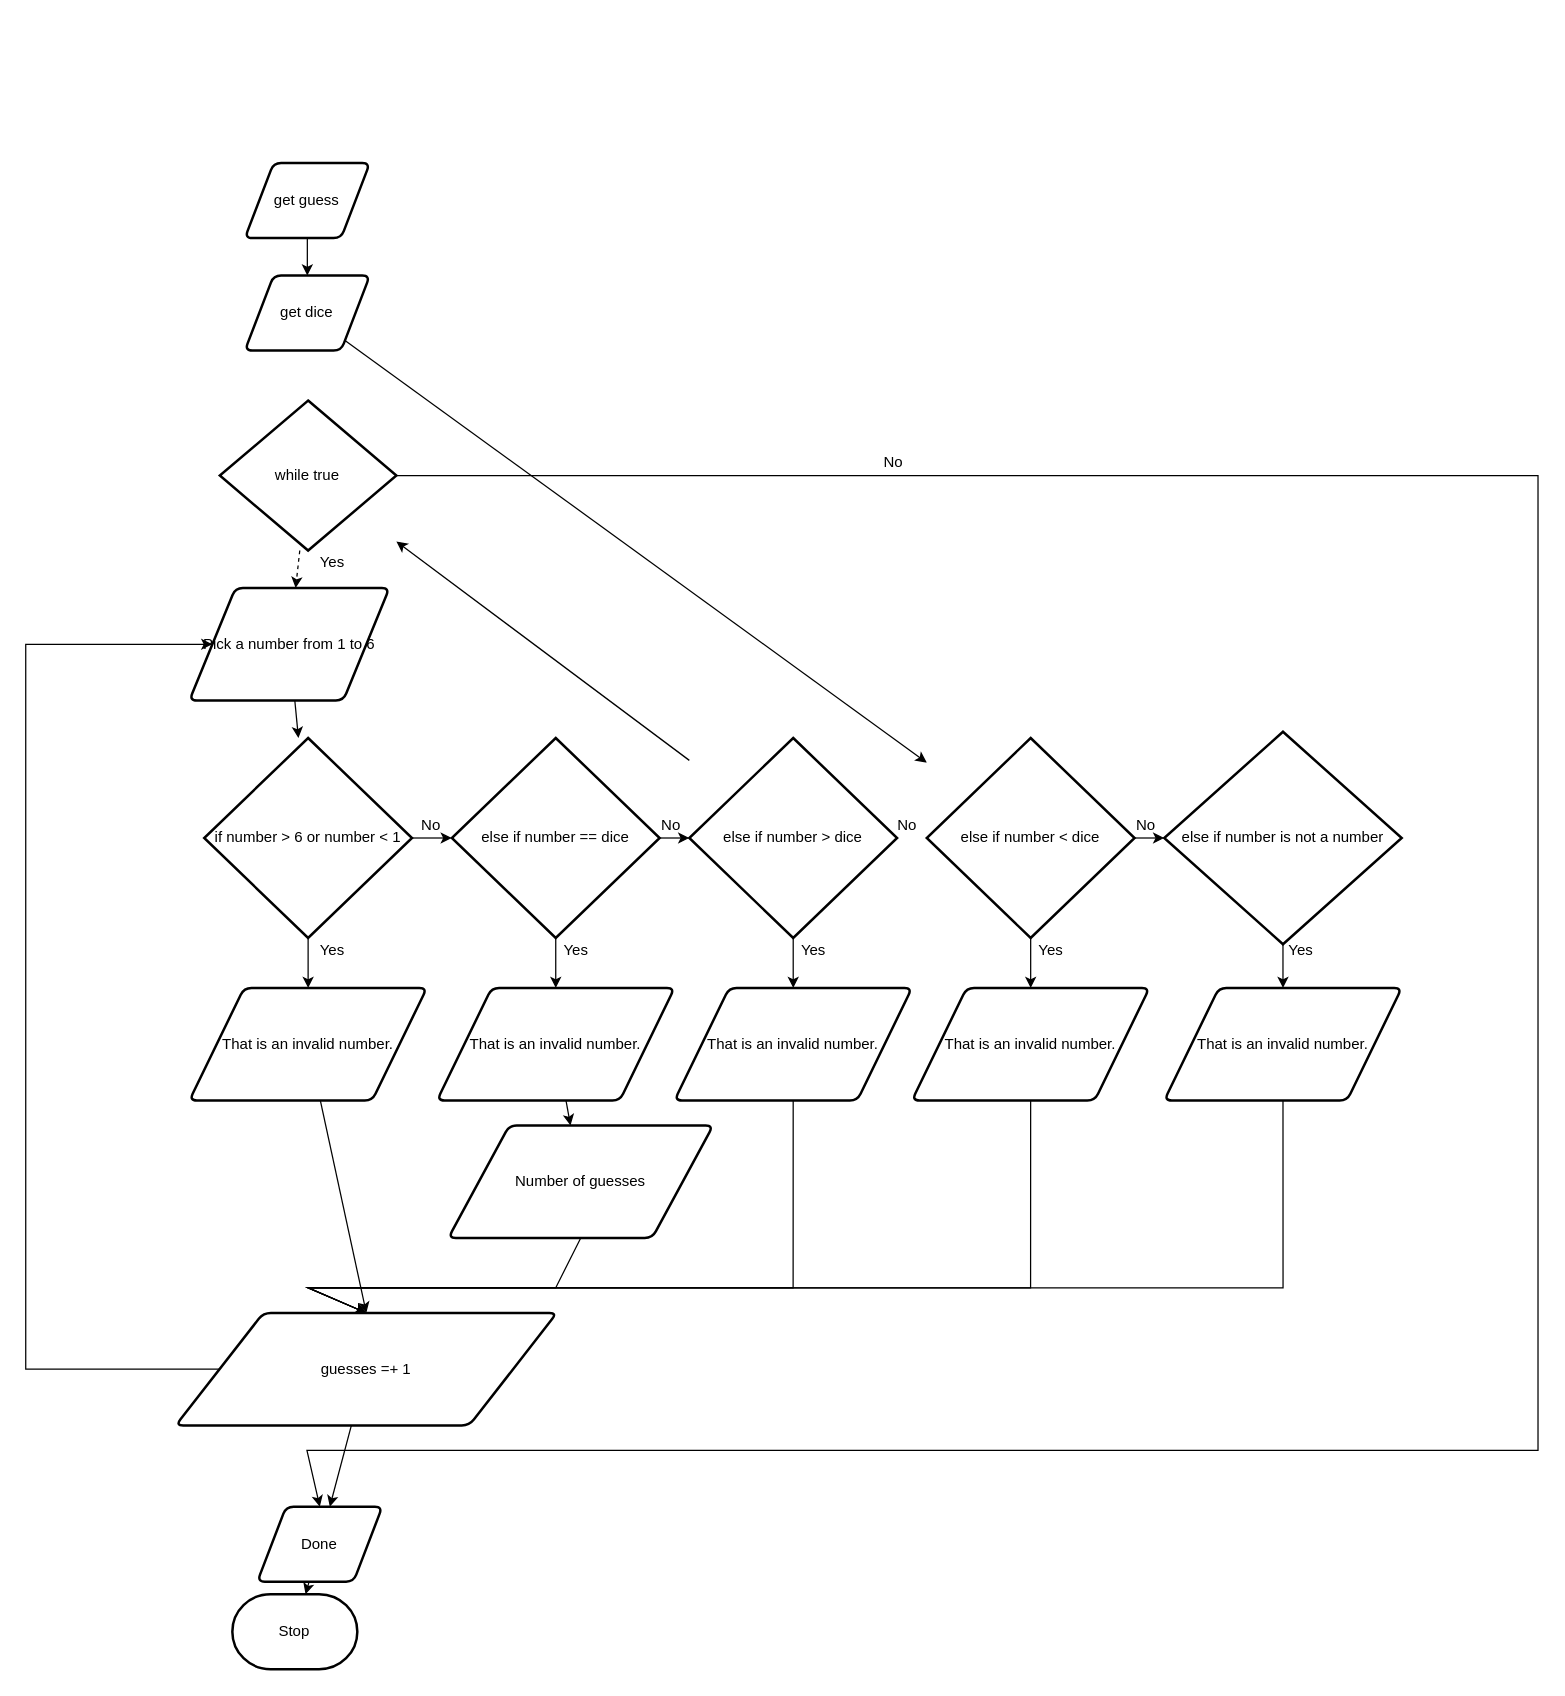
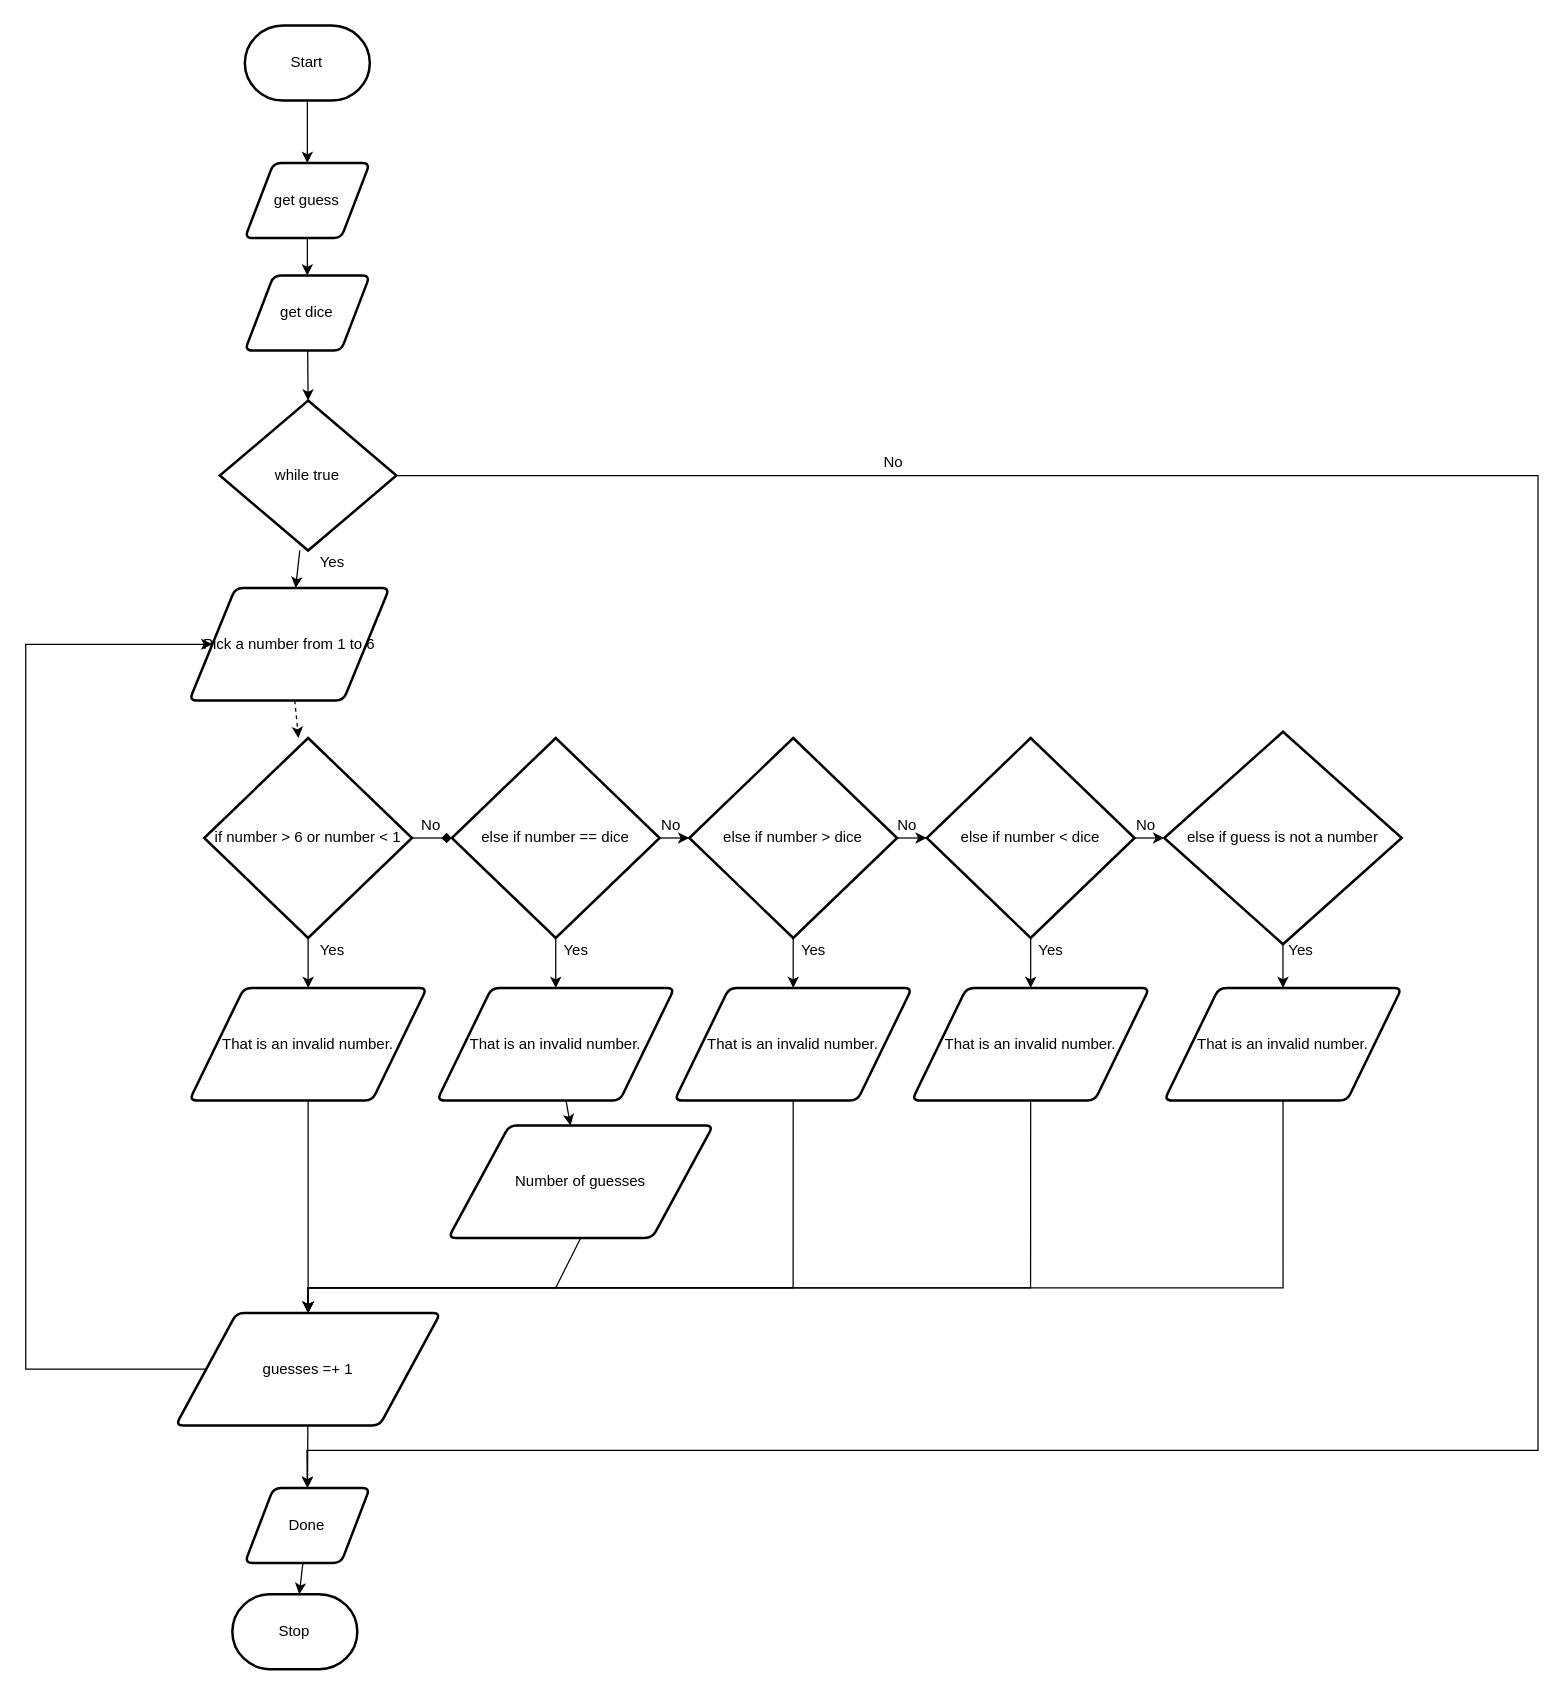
node "Start": added
edge "Start" -> "get guess": added
edge "while true" -> "Pick a number from 1 to 6": style dashed -> solid
edge "get dice" -> "else if number < dice": now "get dice" -> "while true"
edge "else if number > dice" -> "while true": now "else if number > dice" -> "else if number < dice"
edge "Pick a number from 1 to 6" -> "if number > 6 or number < 1": style solid -> dashed
edge "if number > 6 or number < 1" -> "else if number == dice": arrowhead classic -> diamond
node "else if number is not a number": label "else if number is not a number" -> "else if guess is not a number"
node "guesses =+ 1": size 381x113 -> 265x113
node "Done": moved (320, 1544) -> (307, 1526)
